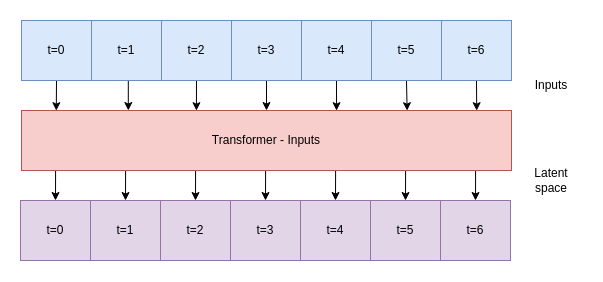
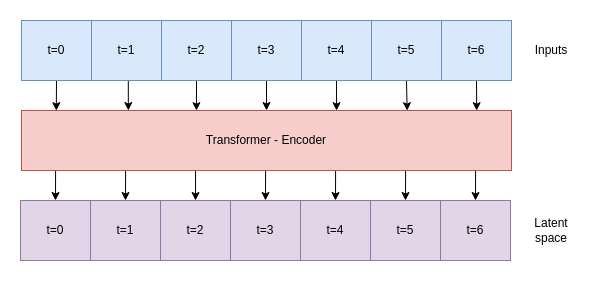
node "Inputs": moved (552, 86) -> (552, 51)
node "Transformer - Inputs": label "Transformer - Inputs" -> "Transformer - Encoder"
node "Latent space": moved (552, 181) -> (552, 231)
